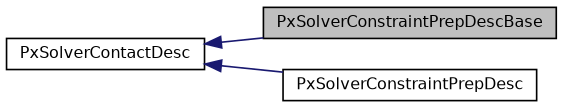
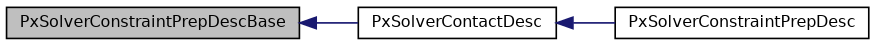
edge "PxSolverConstraintPrepDescBase" -> "PxSolverContactDesc": reversed
